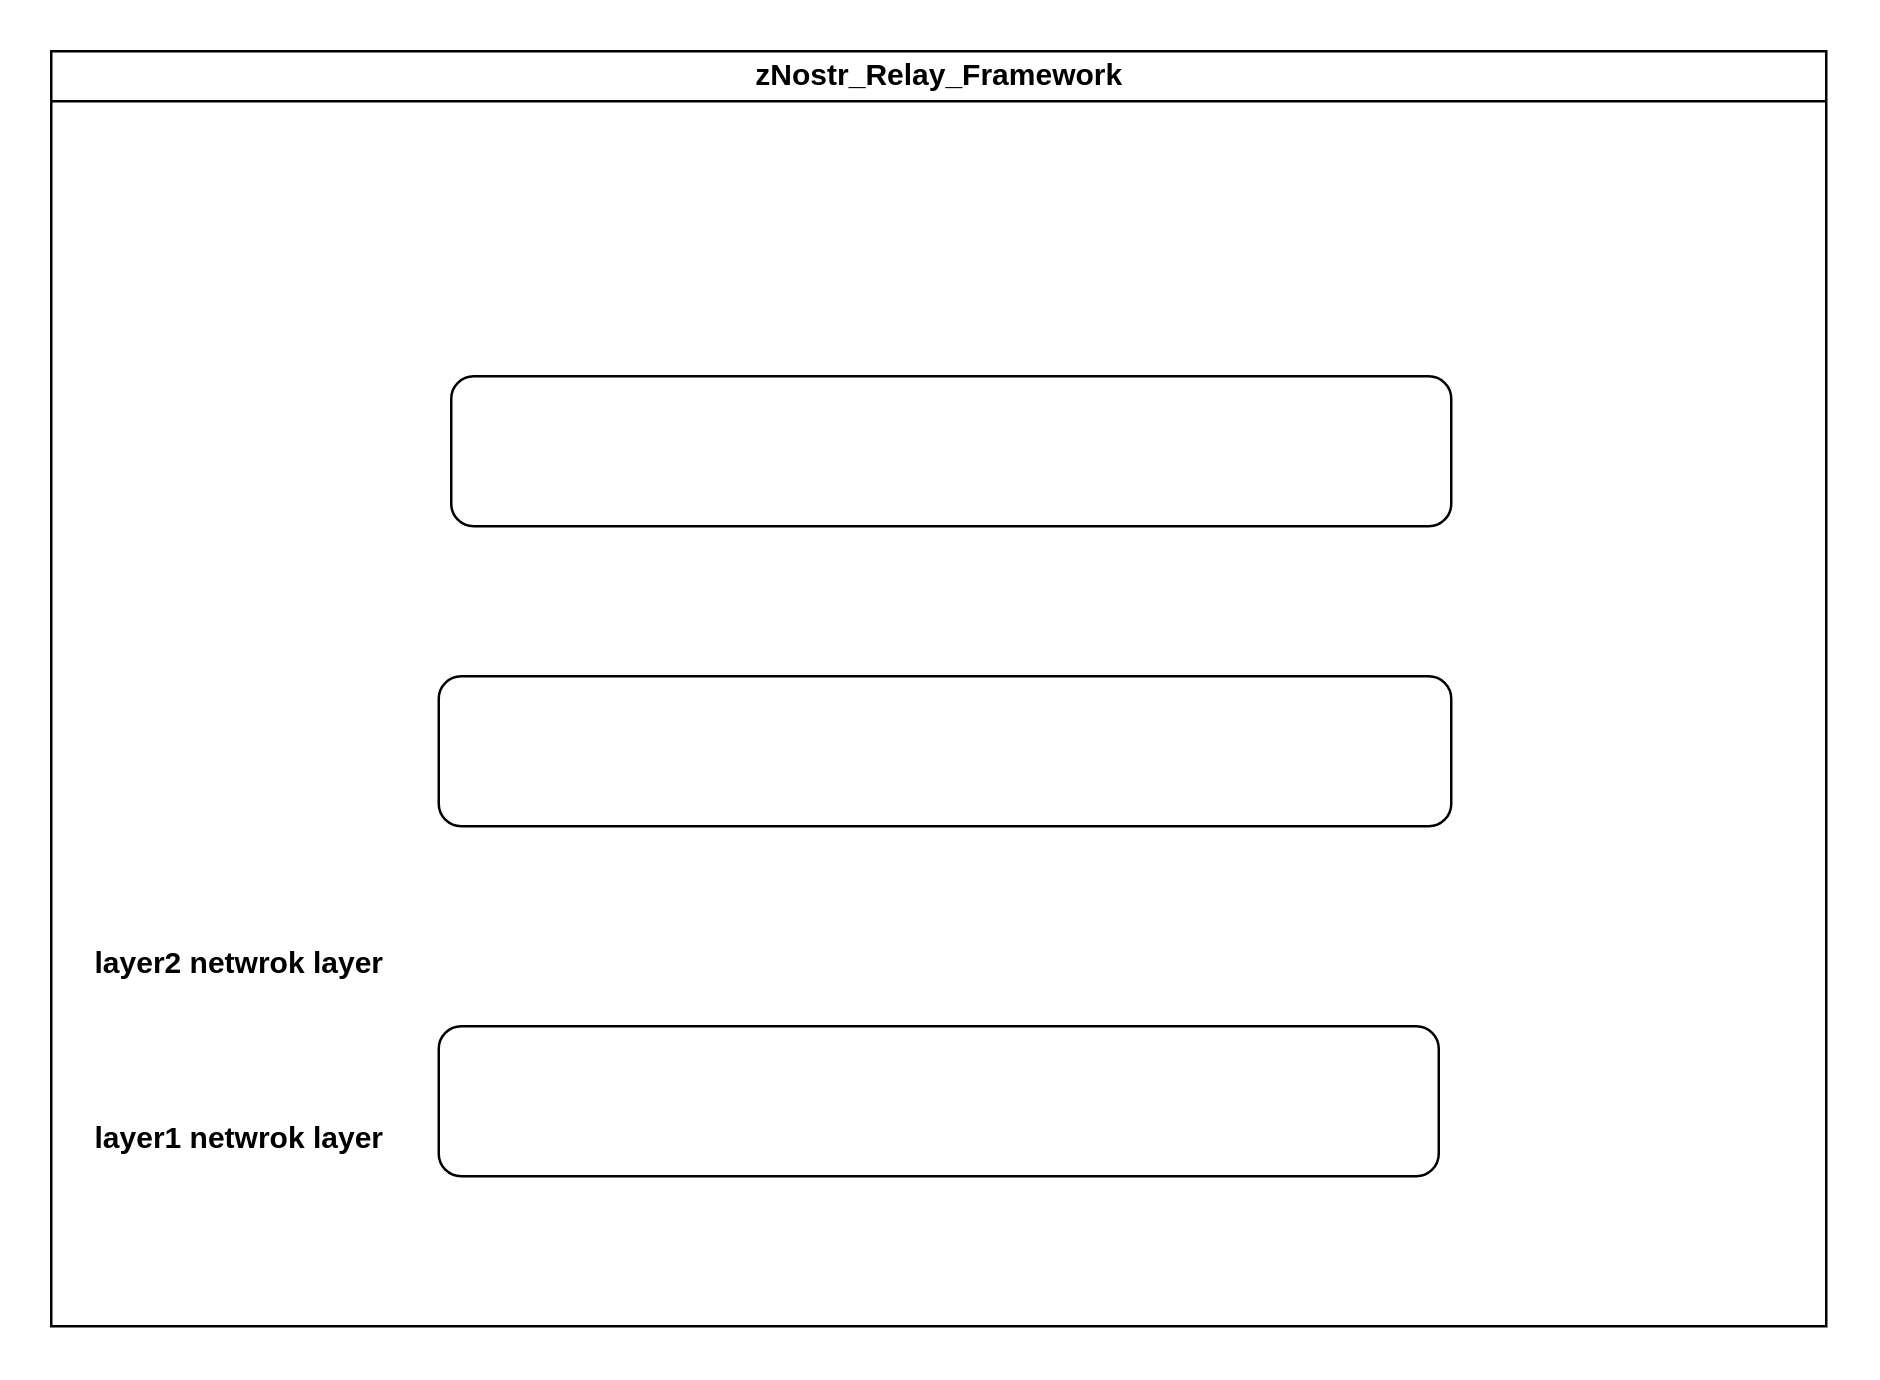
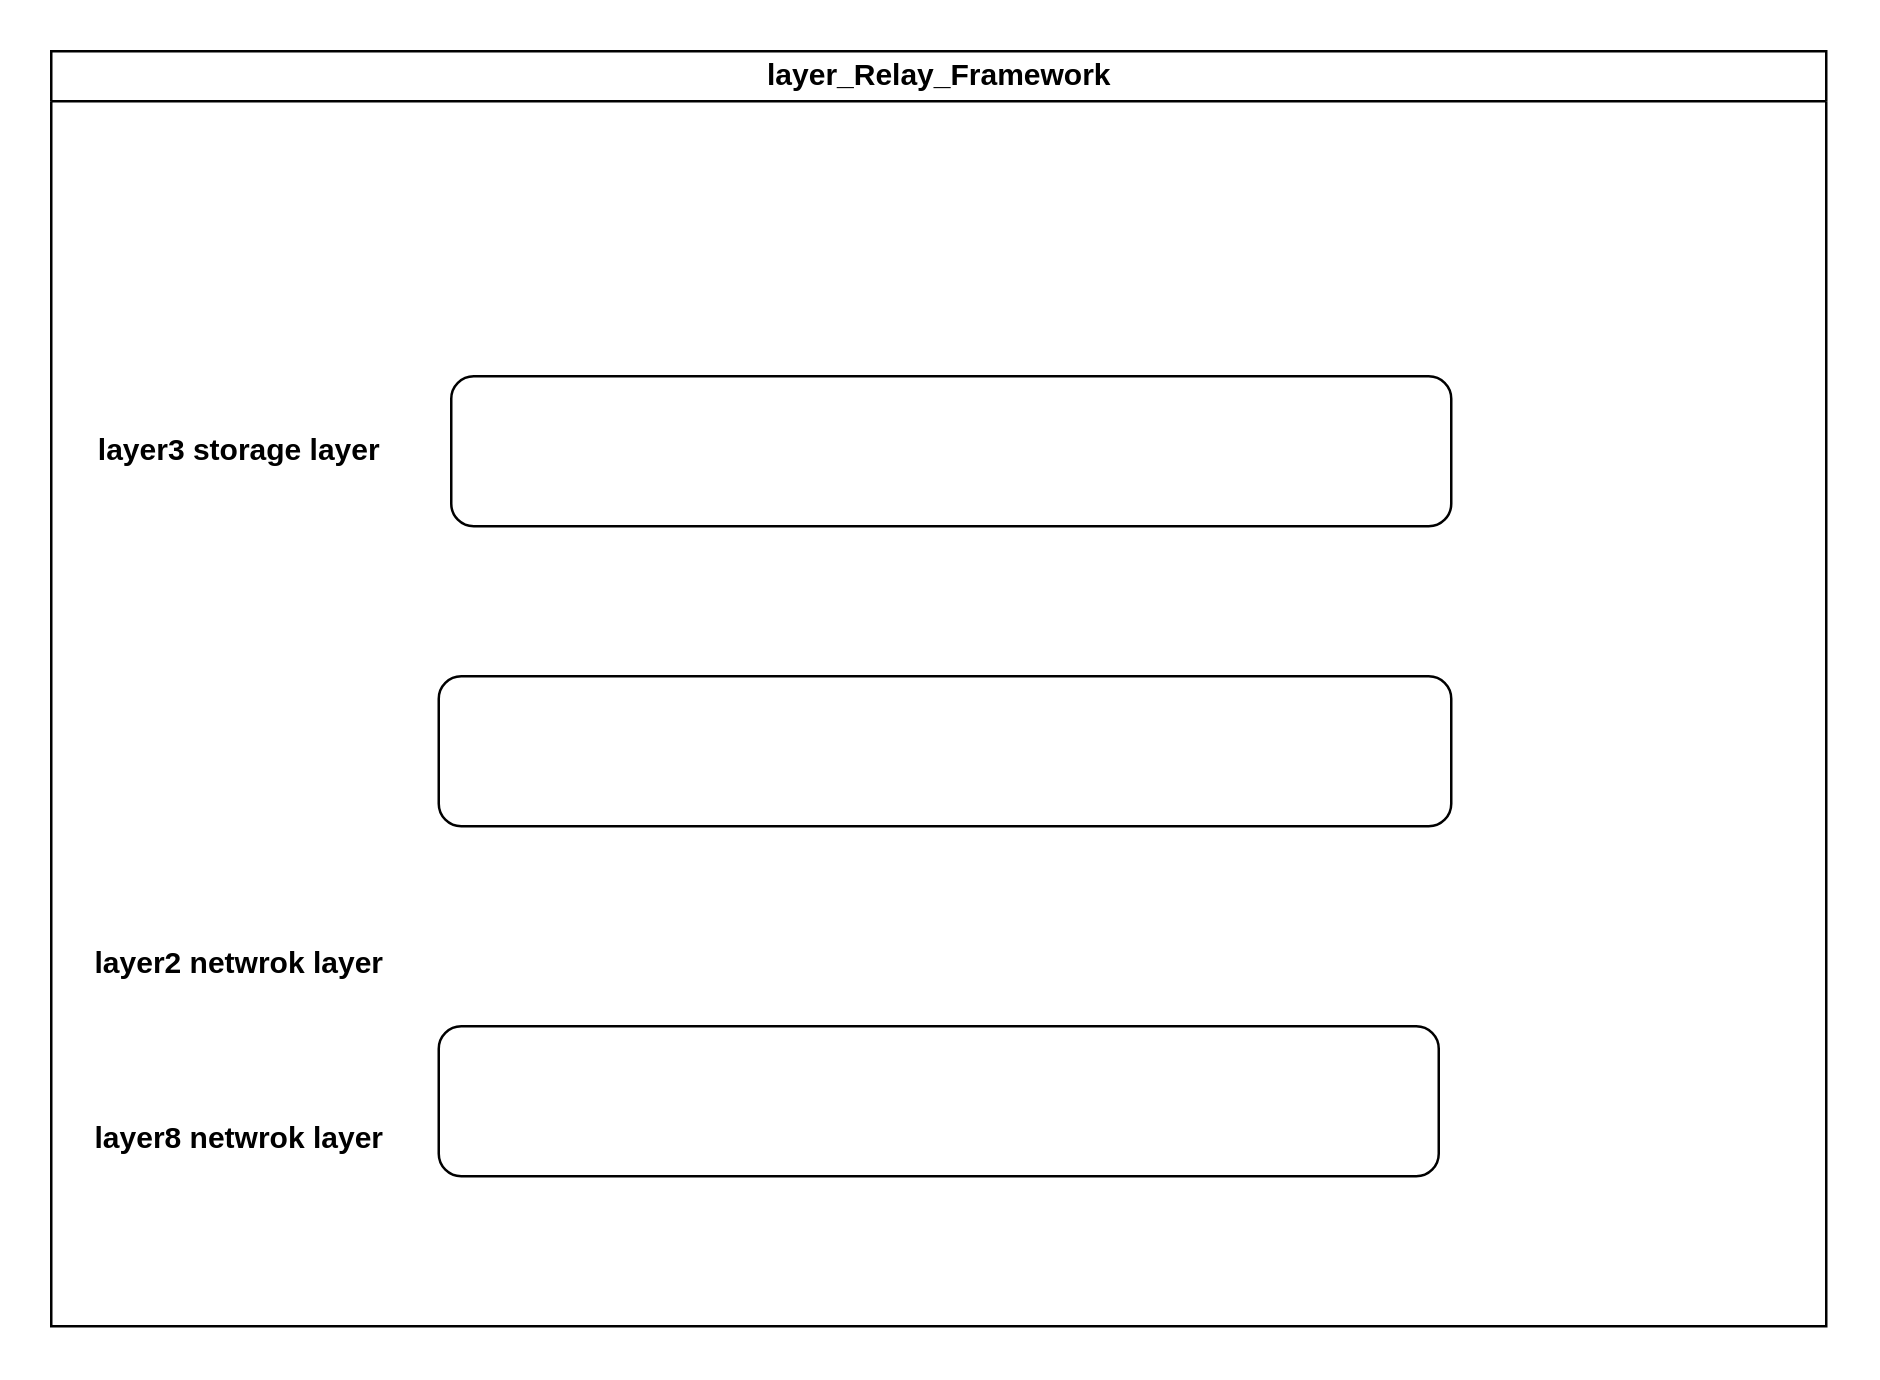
node "zNostr_Relay_Framework": label "zNostr_Relay_Framework" -> "layer_Relay_Framework"
node "layer3 storage layer": added
node "layer1 netwrok layer": label "layer1 netwrok layer" -> "layer8 netwrok layer"
